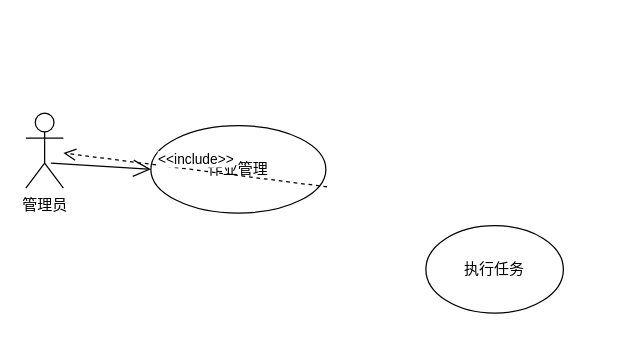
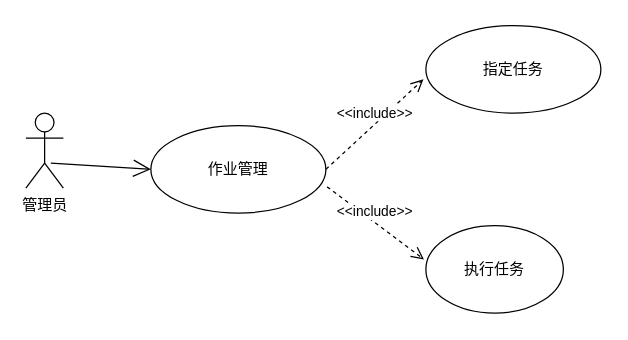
node "指定任务": added
edge "作业管理" -> "指定任务": added, label "<<include>>"
edge "作业管理" -> "管理员": now "作业管理" -> "执行任务"
